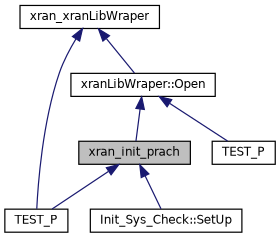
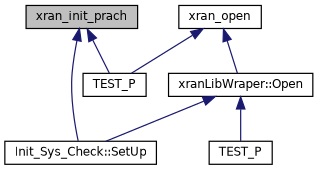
node "xran_xranLibWraper": label "xran_xranLibWraper" -> "xran_open"
edge "xran_init_prach" -> "xranLibWraper::Open": now "Init_Sys_Check::SetUp" -> "xranLibWraper::Open"
